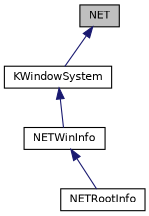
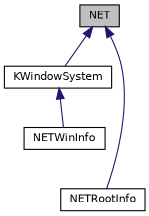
edge "NETRootInfo" -> "NETWinInfo": now "NETRootInfo" -> "NET"
